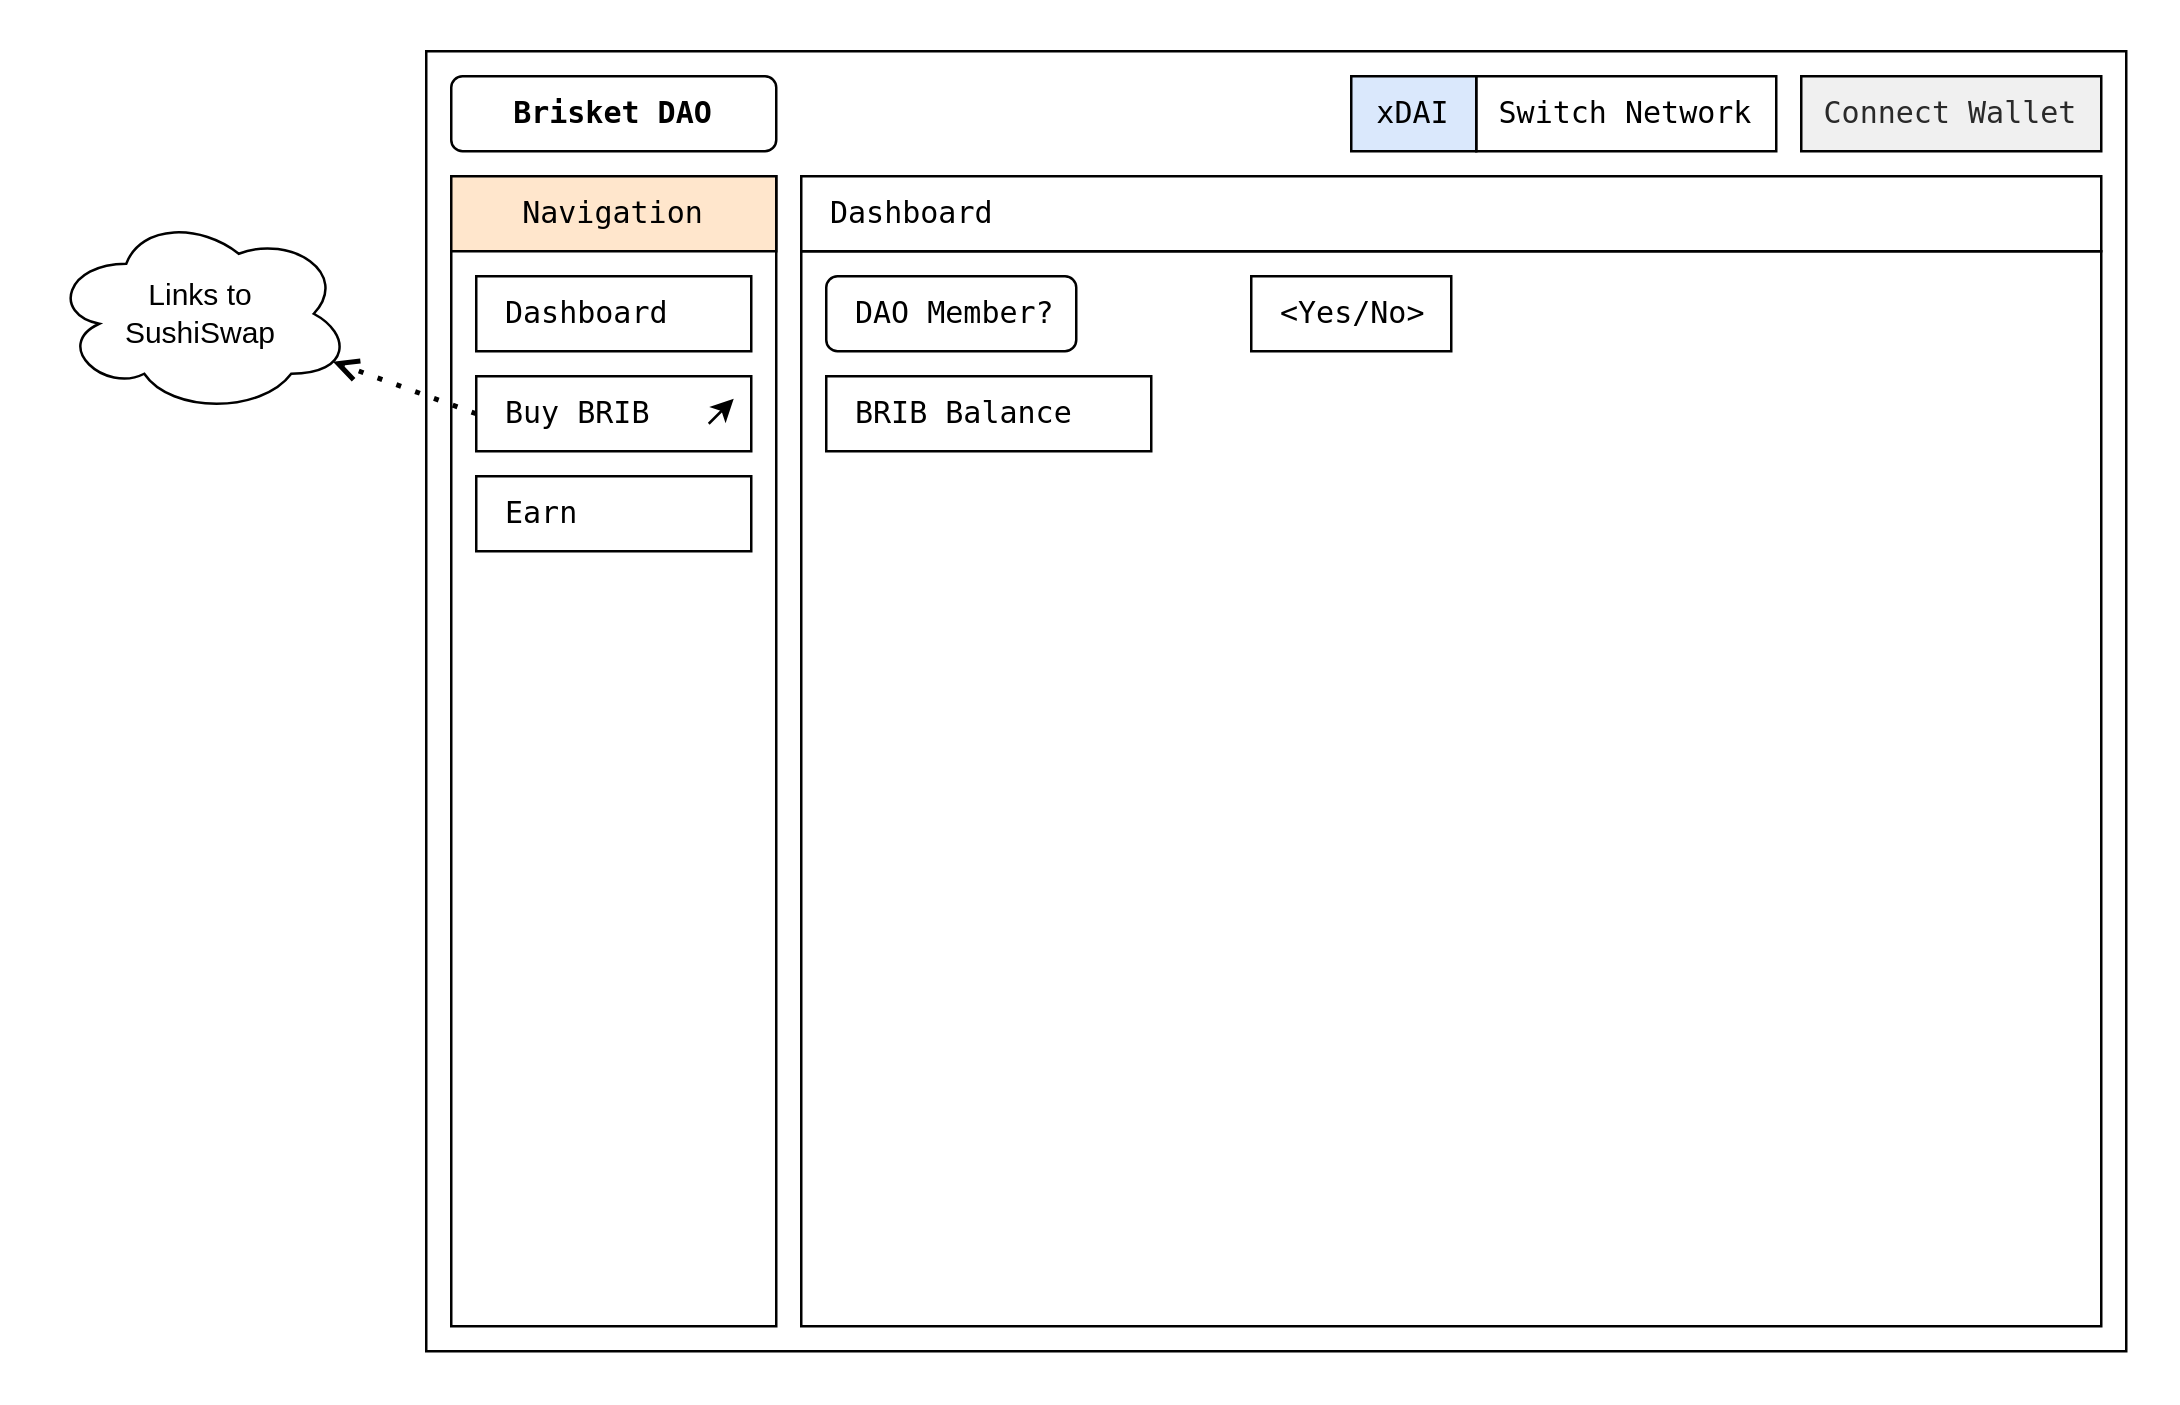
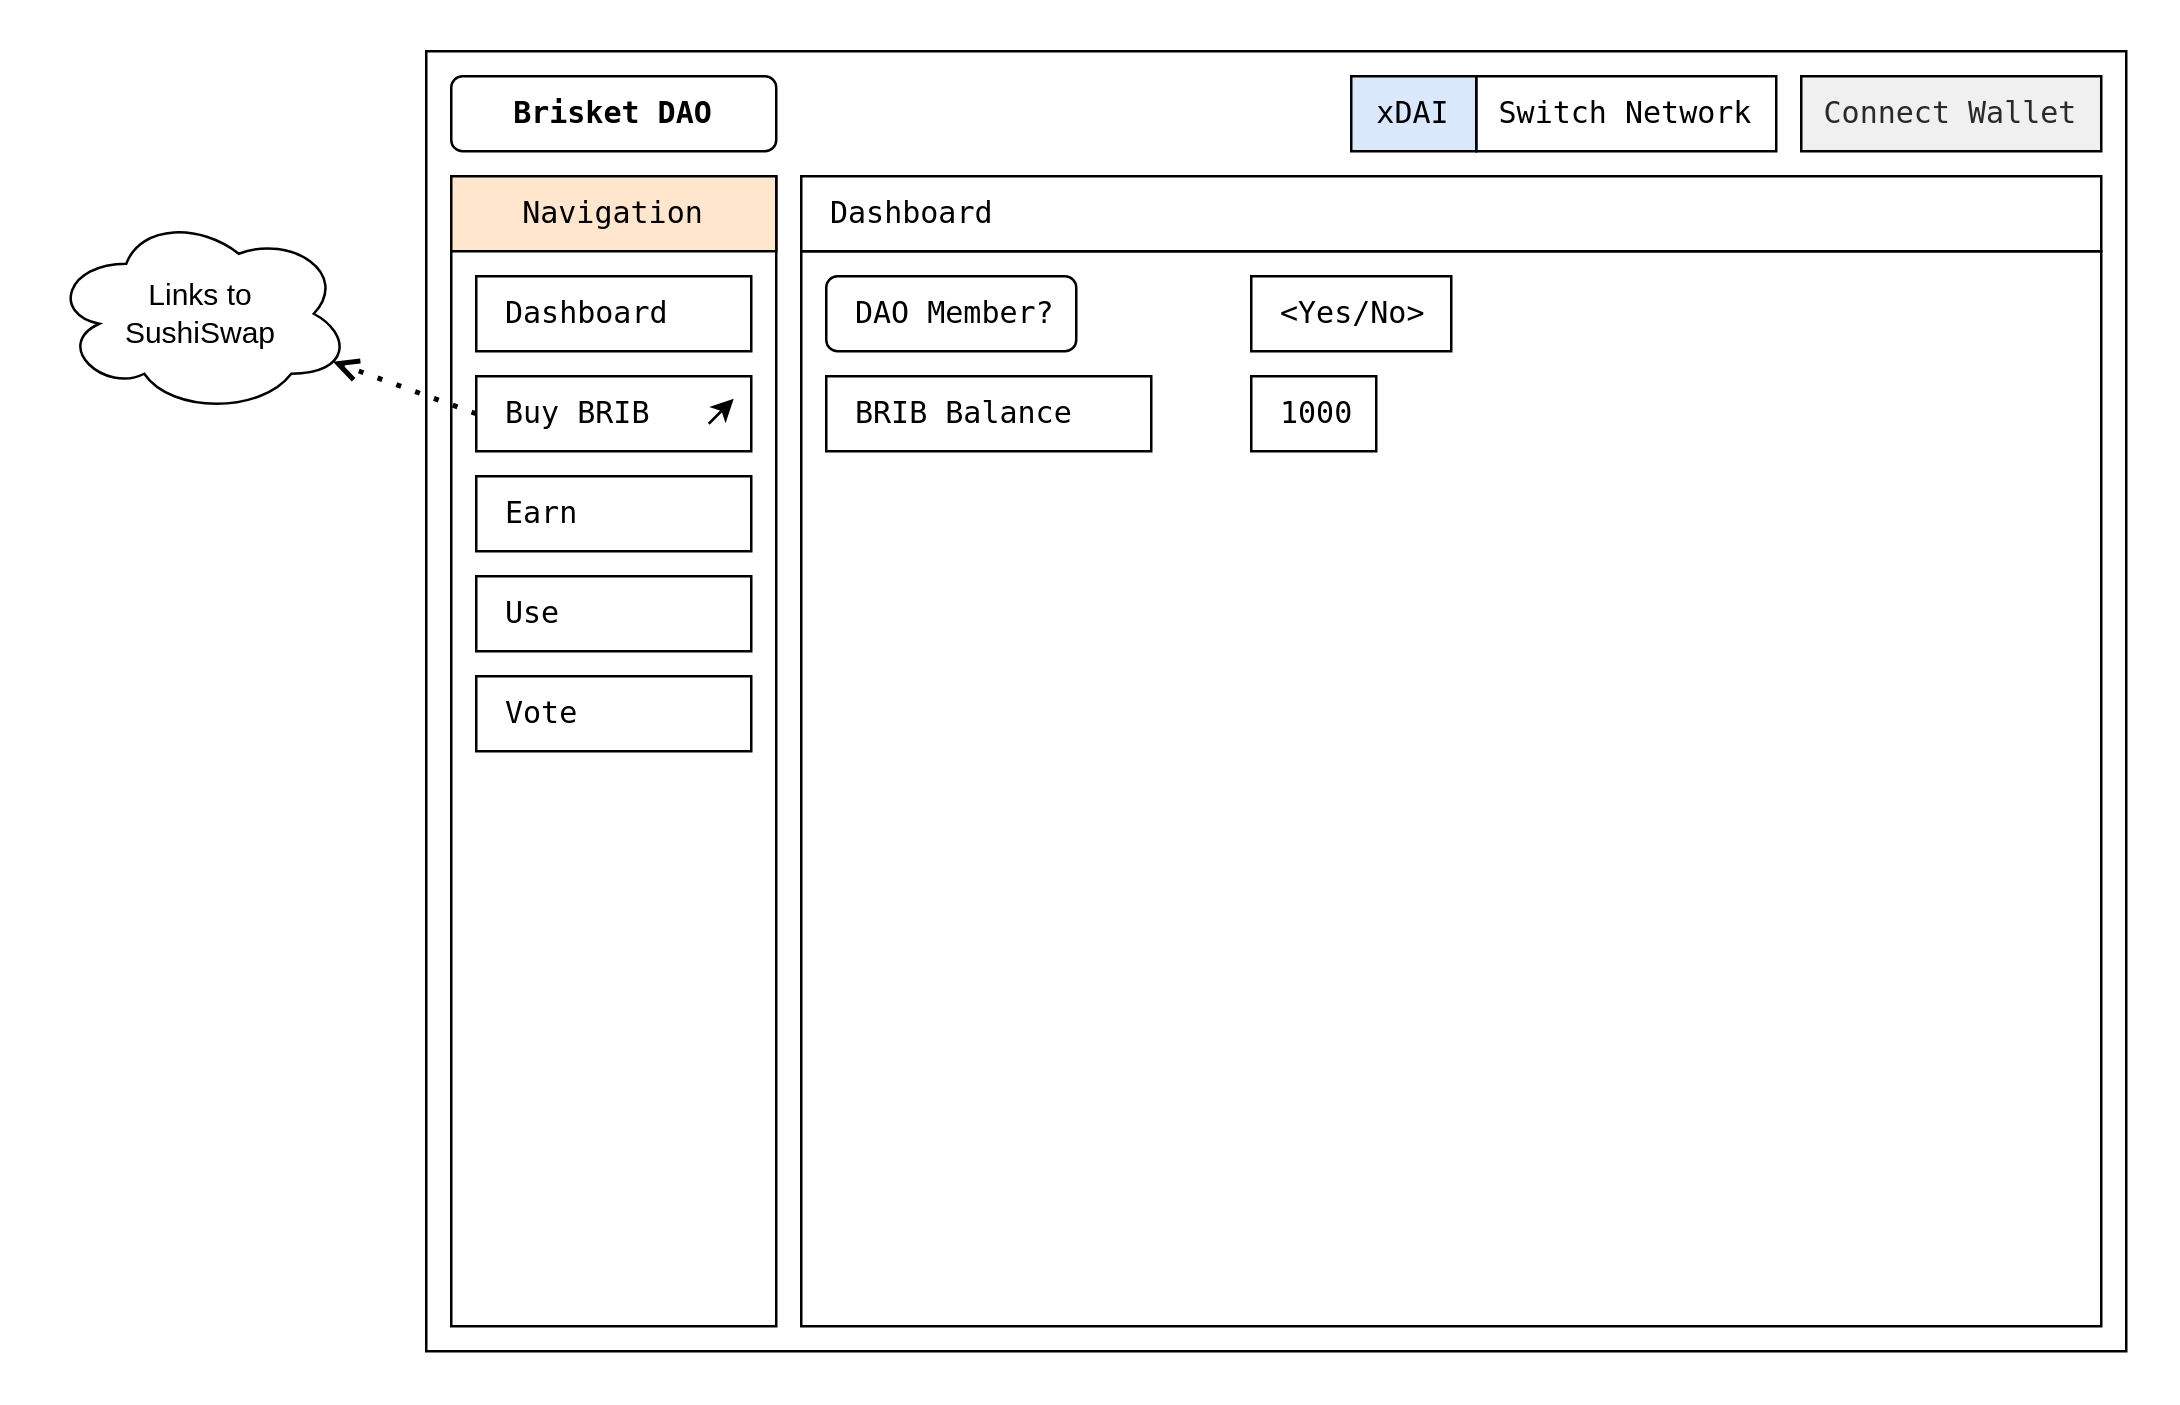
node "1000": added
node "Use": added
node "Vote": added
